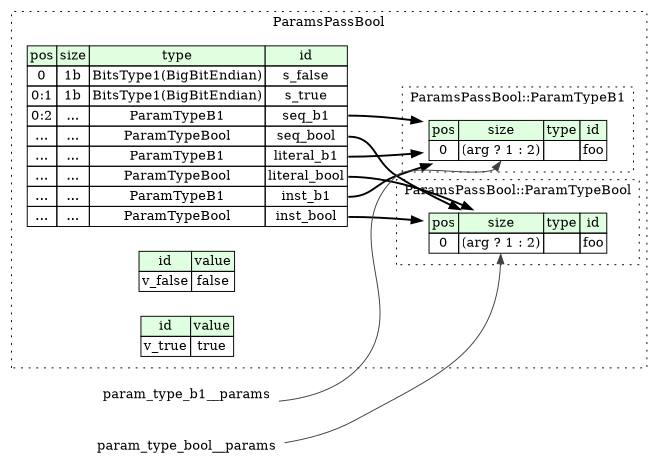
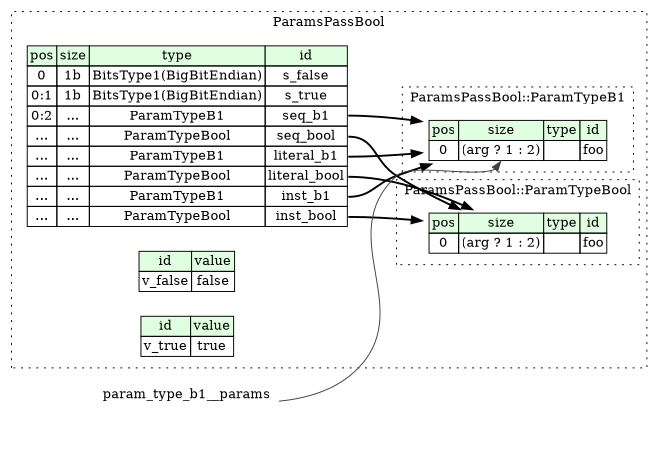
node "param_type_bool__params": removed
